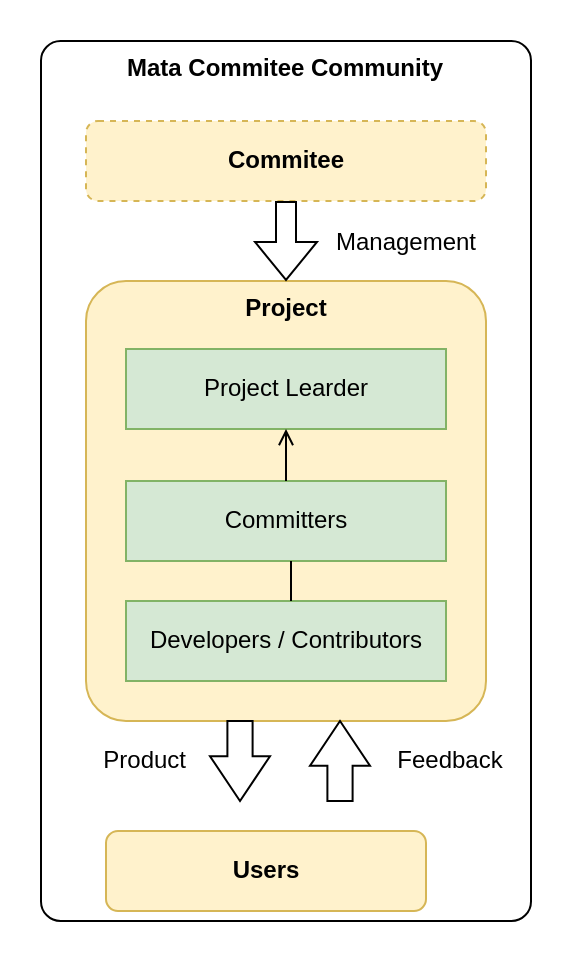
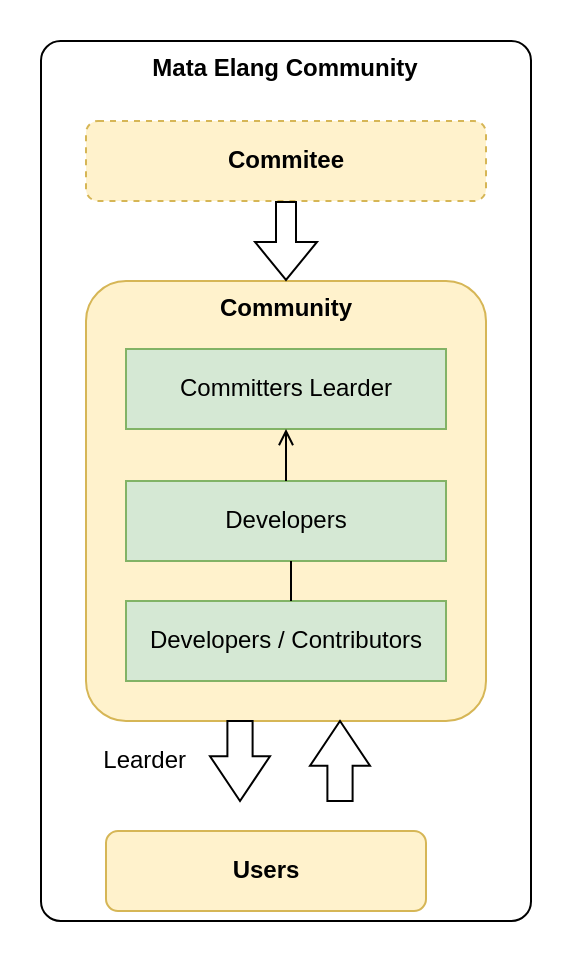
node "Mata Commitee Community": label "Mata Commitee Community" -> "Mata Elang Community"
node "Management": removed
node "Project": label "Project" -> "Community"
node "Project Learder": label "Project Learder" -> "Committers Learder"
node "Committers": label "Committers" -> "Developers"
node "Product": label "Product" -> "Learder"
node "Feedback": removed
